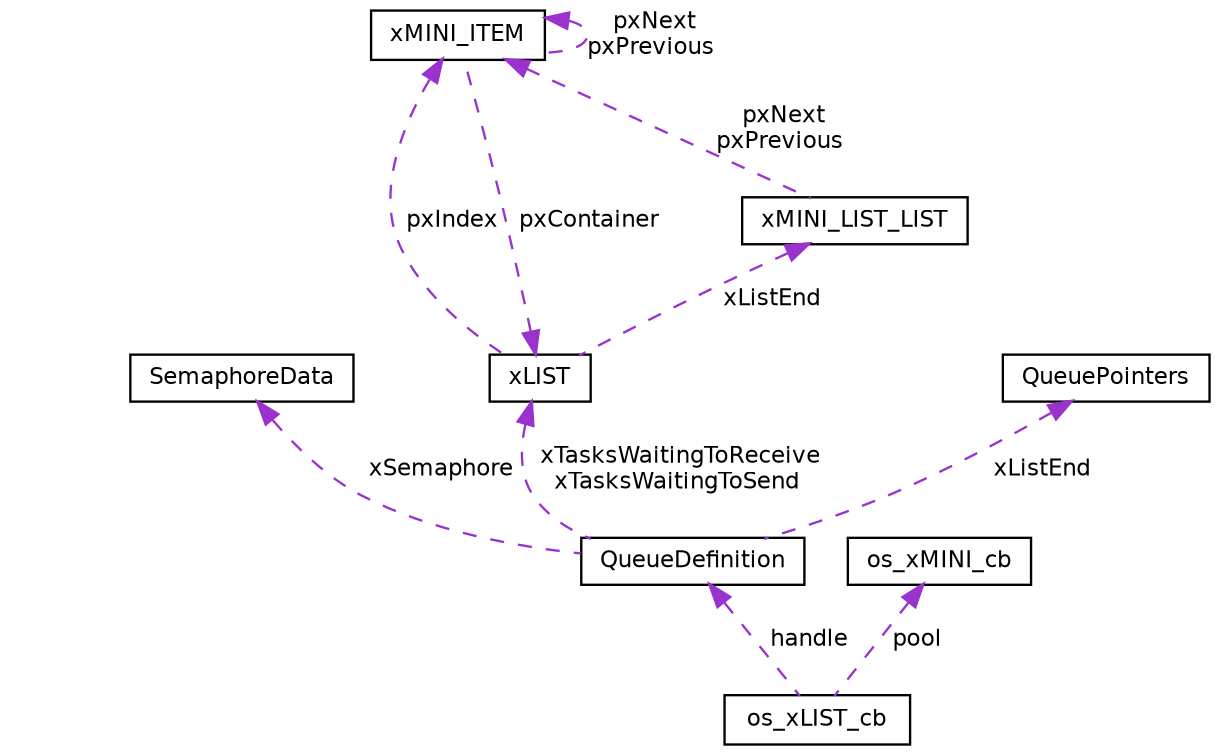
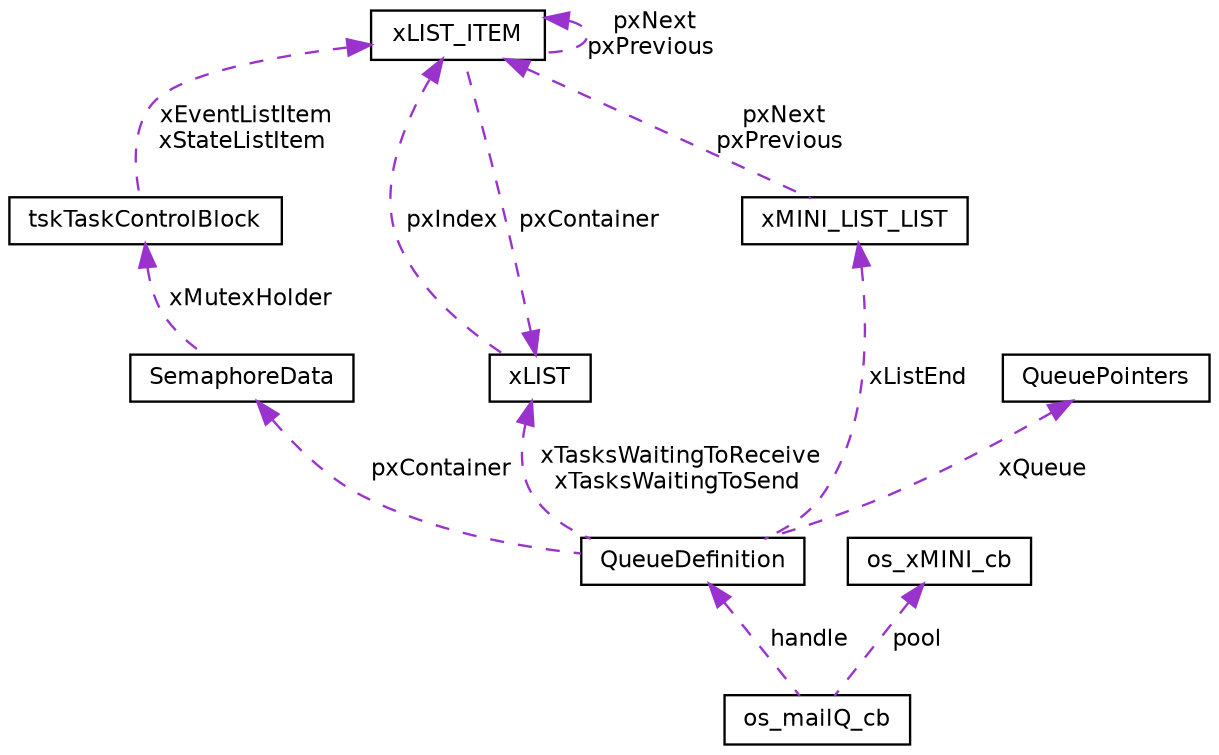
node "xMINI_ITEM": label "xMINI_ITEM" -> "xLIST_ITEM"
node "tskTaskControlBlock": added
edge "xLIST" -> "xMINI_LIST_LIST": now "QueueDefinition" -> "xMINI_LIST_LIST"
edge "QueueDefinition" -> "SemaphoreData": label " xSemaphore" -> " pxContainer"
edge "QueueDefinition" -> "QueuePointers": label " xListEnd" -> " xQueue"
node "os_xLIST_cb": label "os_xLIST_cb" -> "os_mailQ_cb"
